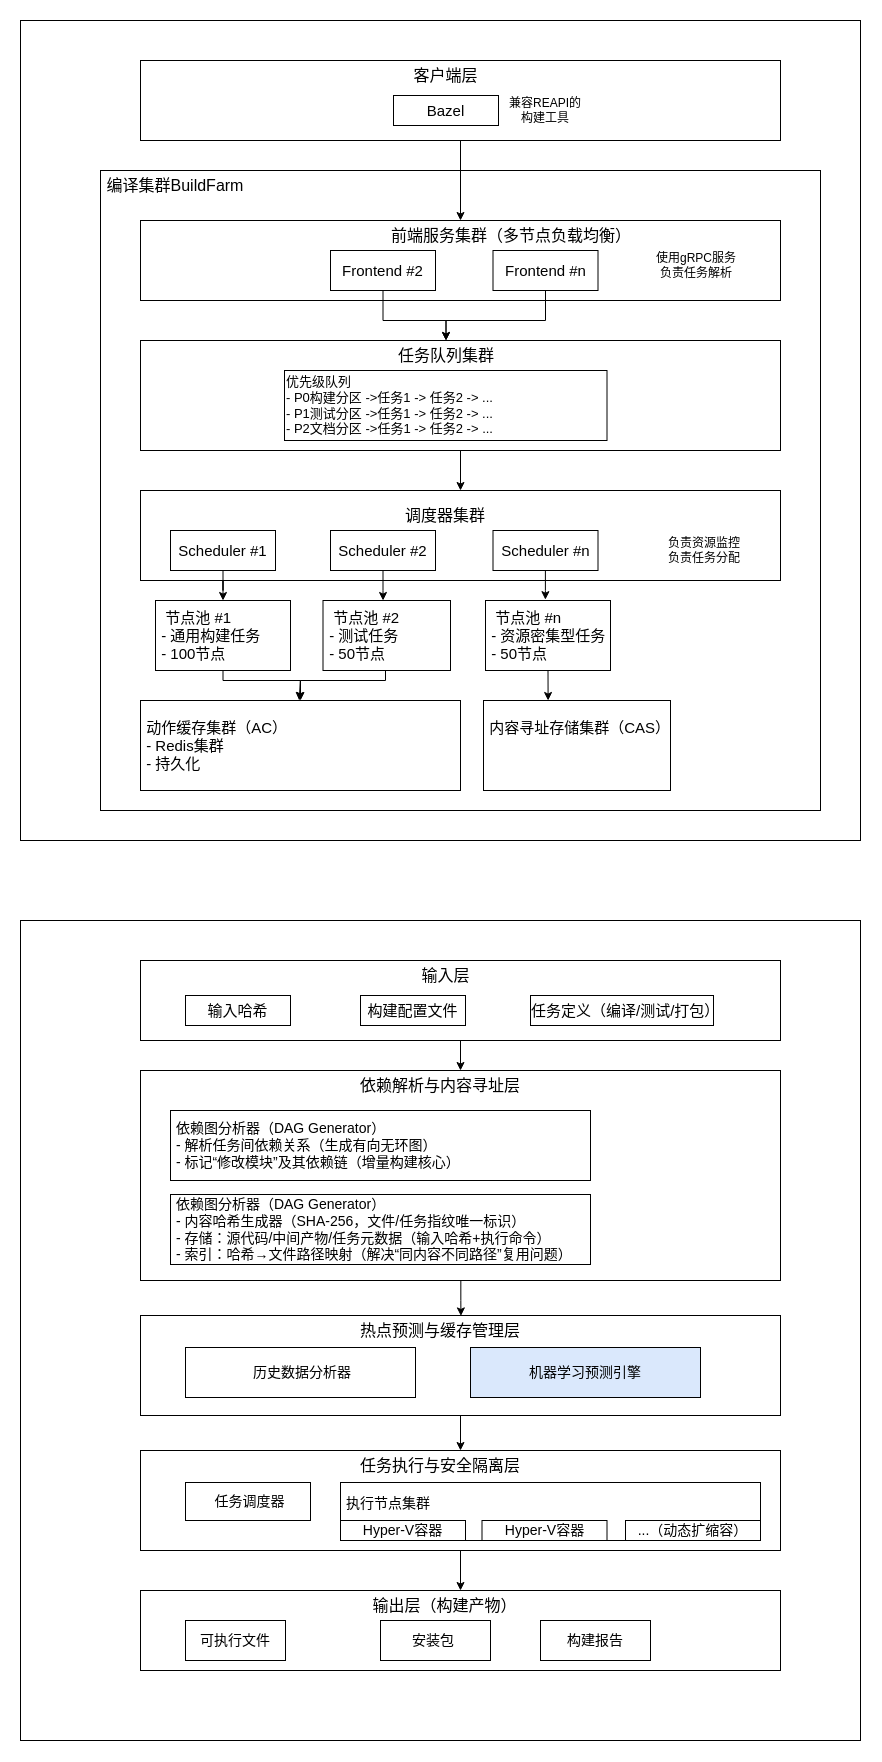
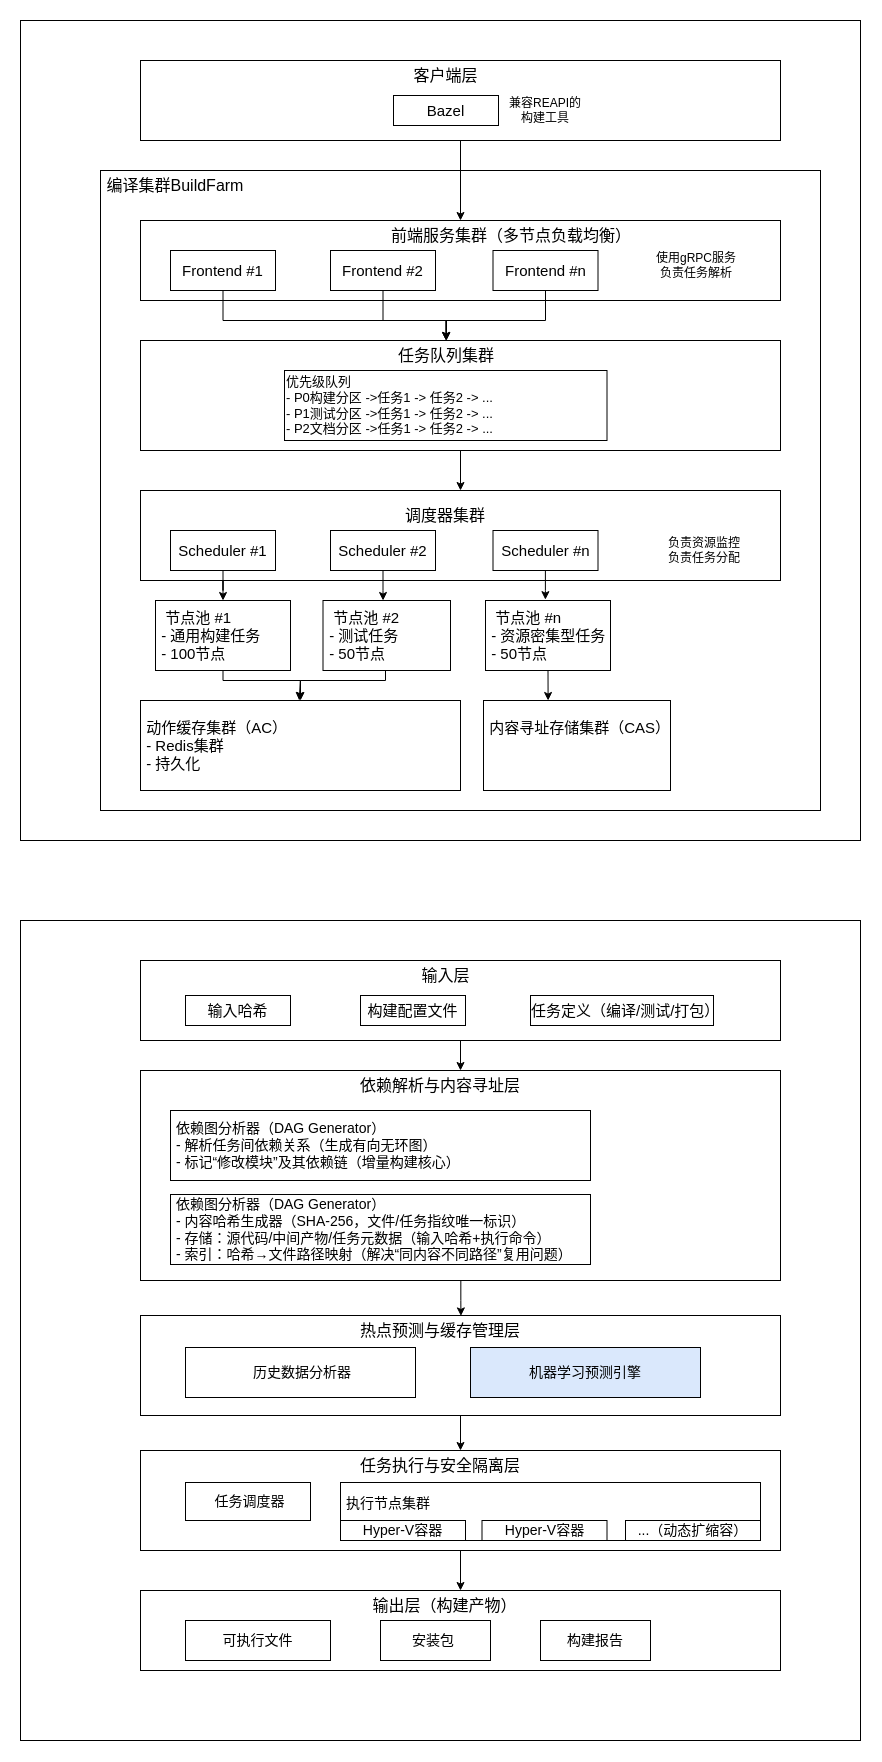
node "Frontend #1": added
edge "Frontend #1" -> "任务队列集群": added
node "可执行文件": size 100x40 -> 145x40
